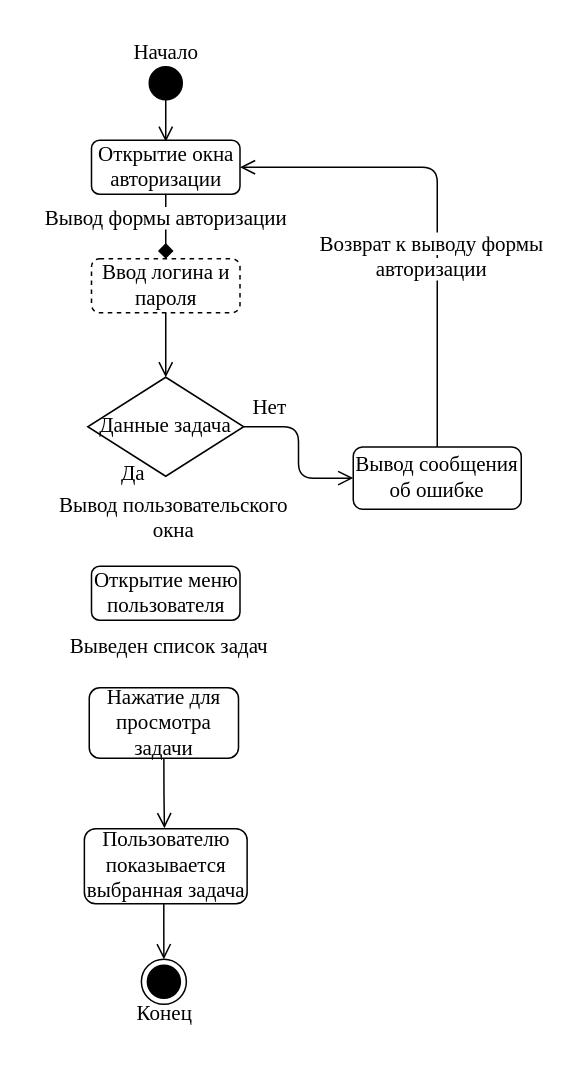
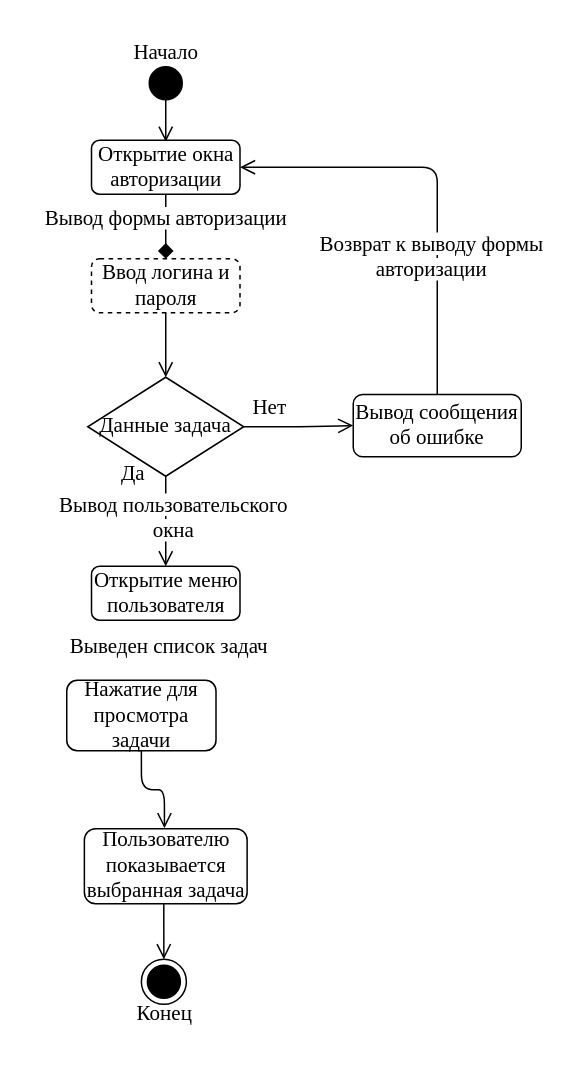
node "Вывод сообщения об ошибке": moved (437, 478) -> (437, 426)
edge "Данные задача" -> "Открытие меню пользователя": added
node "Нажатие для просмотра задачи": moved (164, 723) -> (141, 716)
